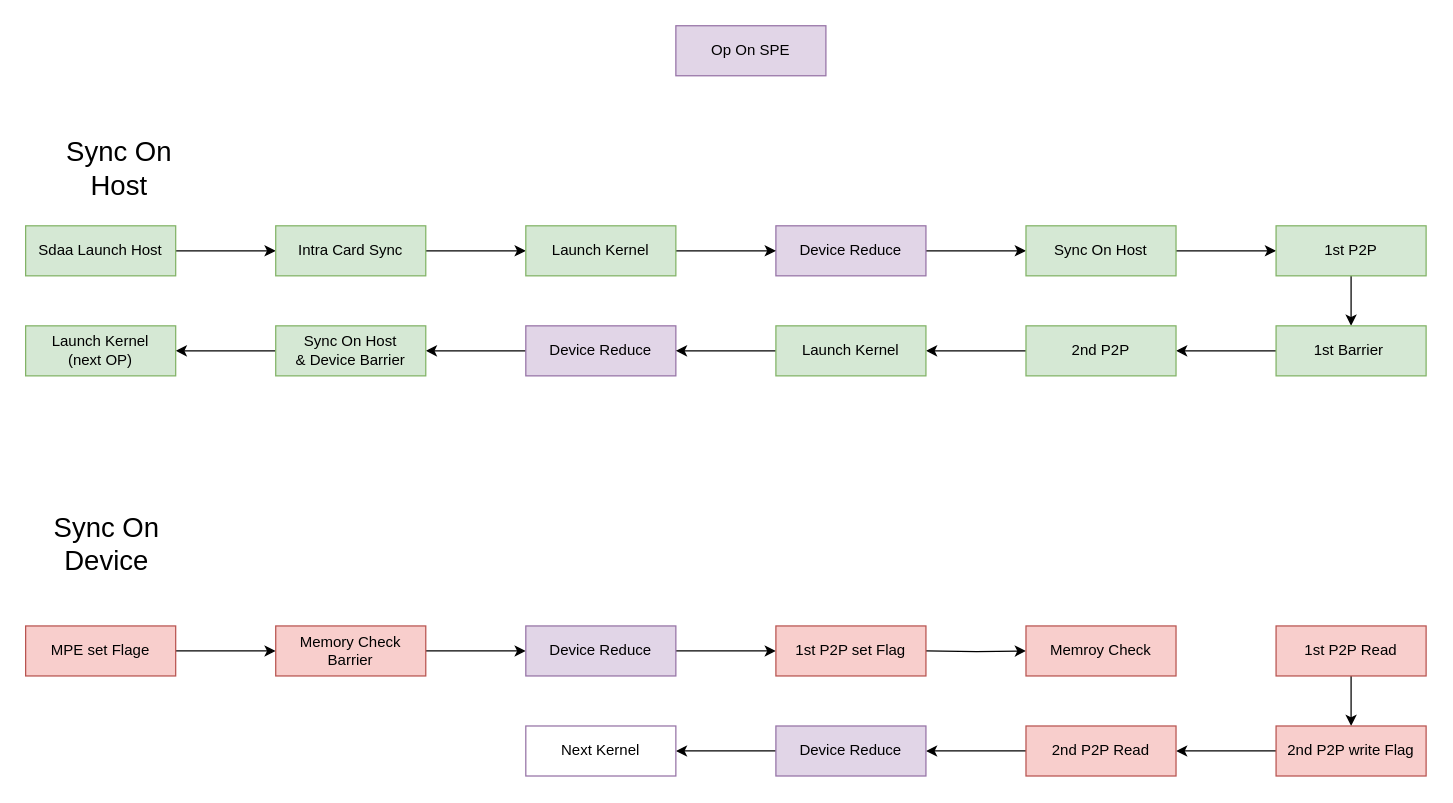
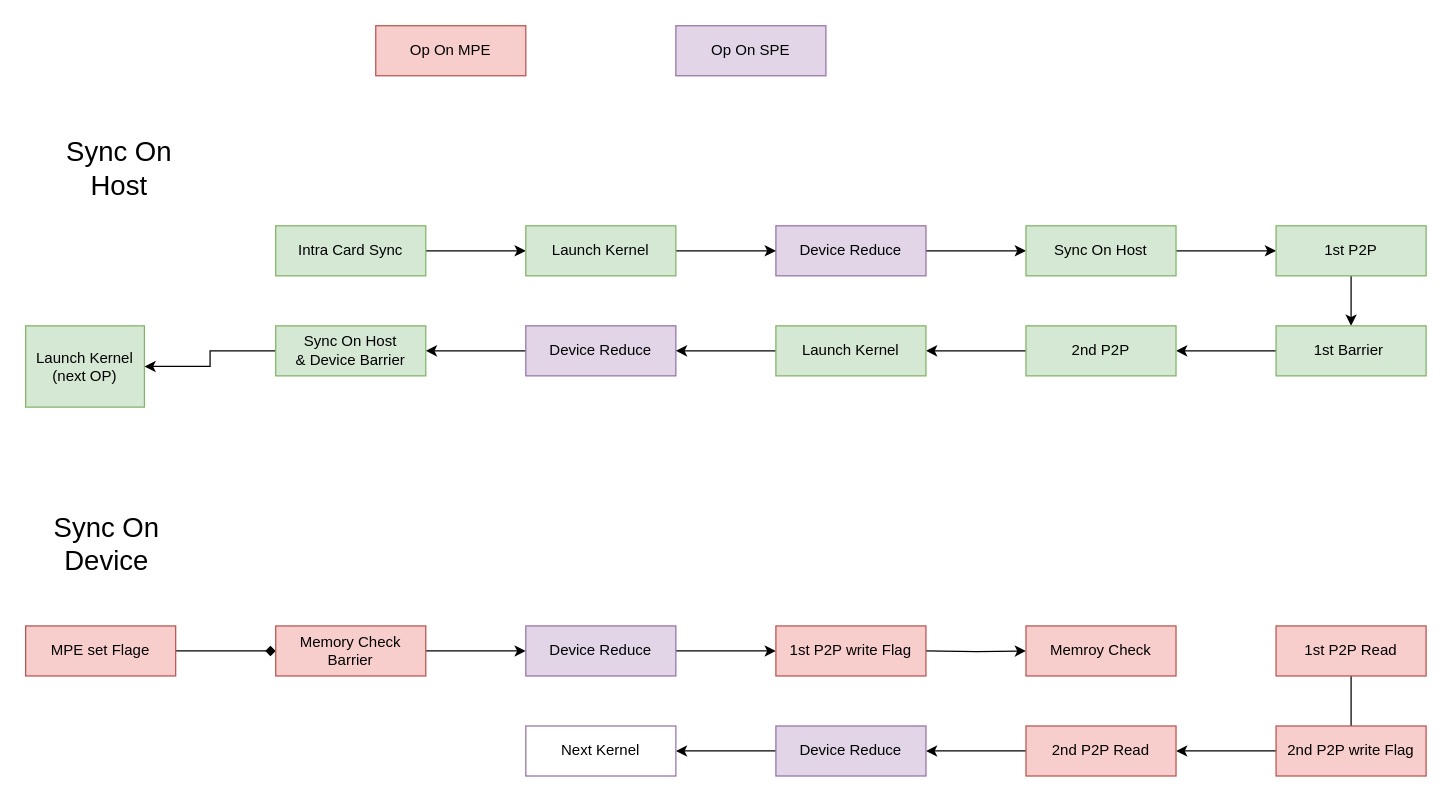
node "Op On MPE": added
node "Sdaa Launch Host": removed
edge "Sdaa Launch Host" -> "Intra Card Sync": removed
node "Launch Kernel (next OP)": size 150x50 -> 119x81
edge "MPE set Flage" -> "Memory Check Barrier": arrowhead classic -> diamond
node "1st P2P set Flag": label "1st P2P set Flag" -> "1st P2P write Flag"
edge "1st P2P Read" -> "2nd P2P write Flag": arrowhead classic -> none
